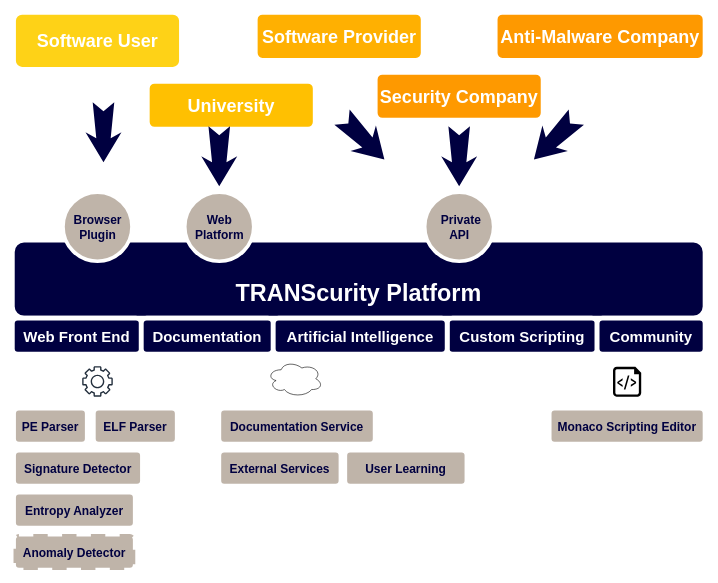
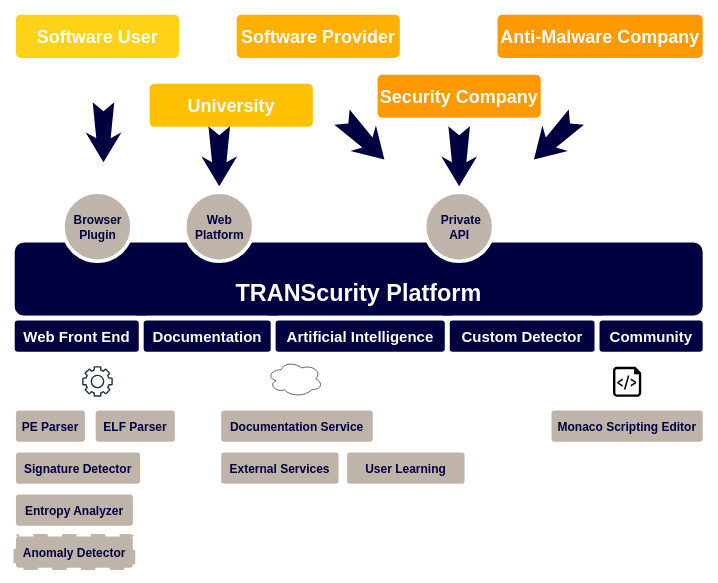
node "Software Provider": moved (339, 36) -> (318, 36)
node "Software User": size 168x57 -> 168x48
node "Custom Scripting": label "Custom Scripting" -> "Custom Detector"
